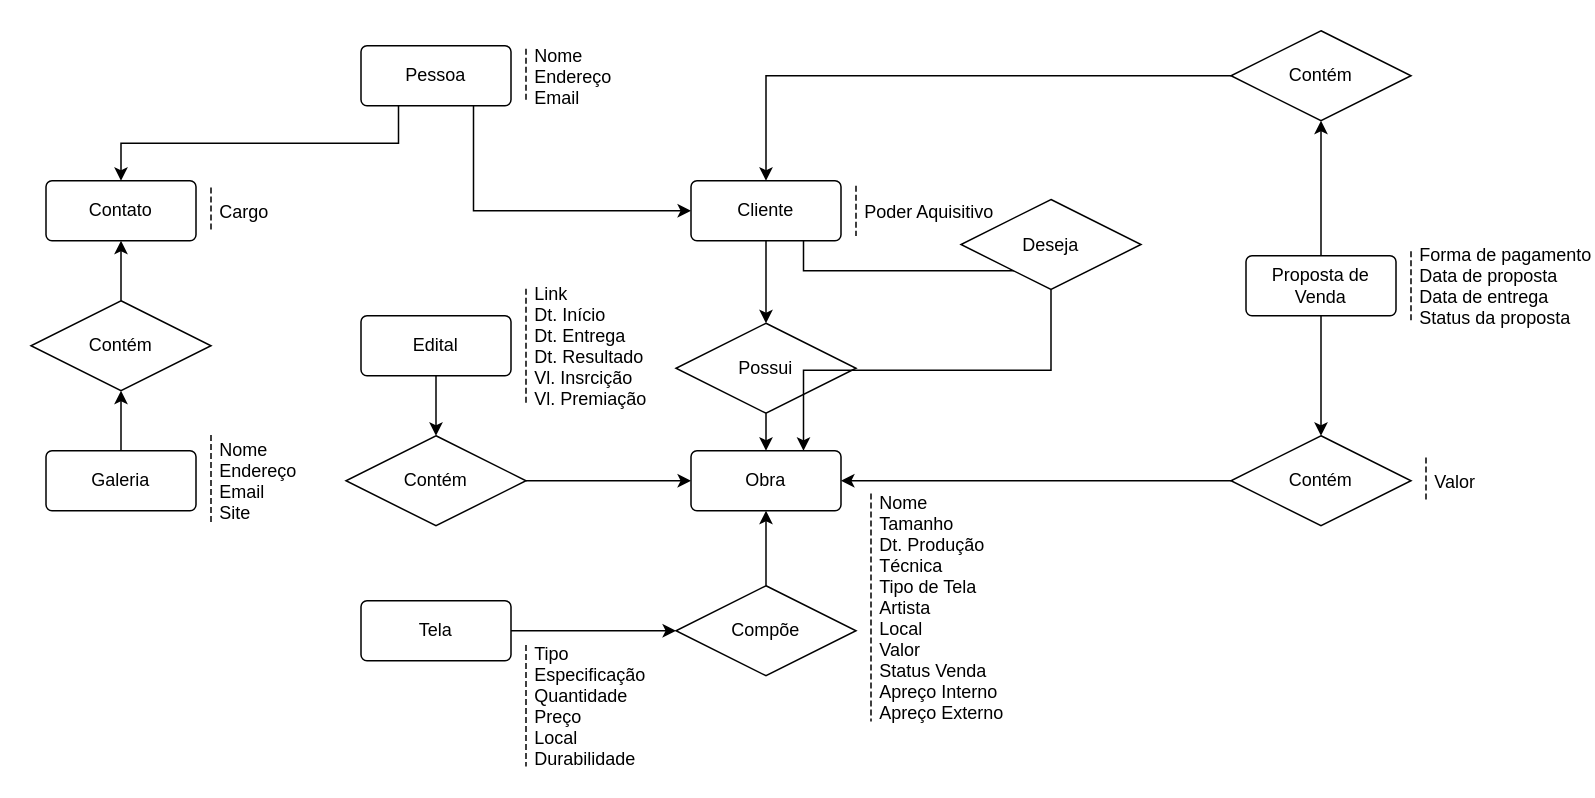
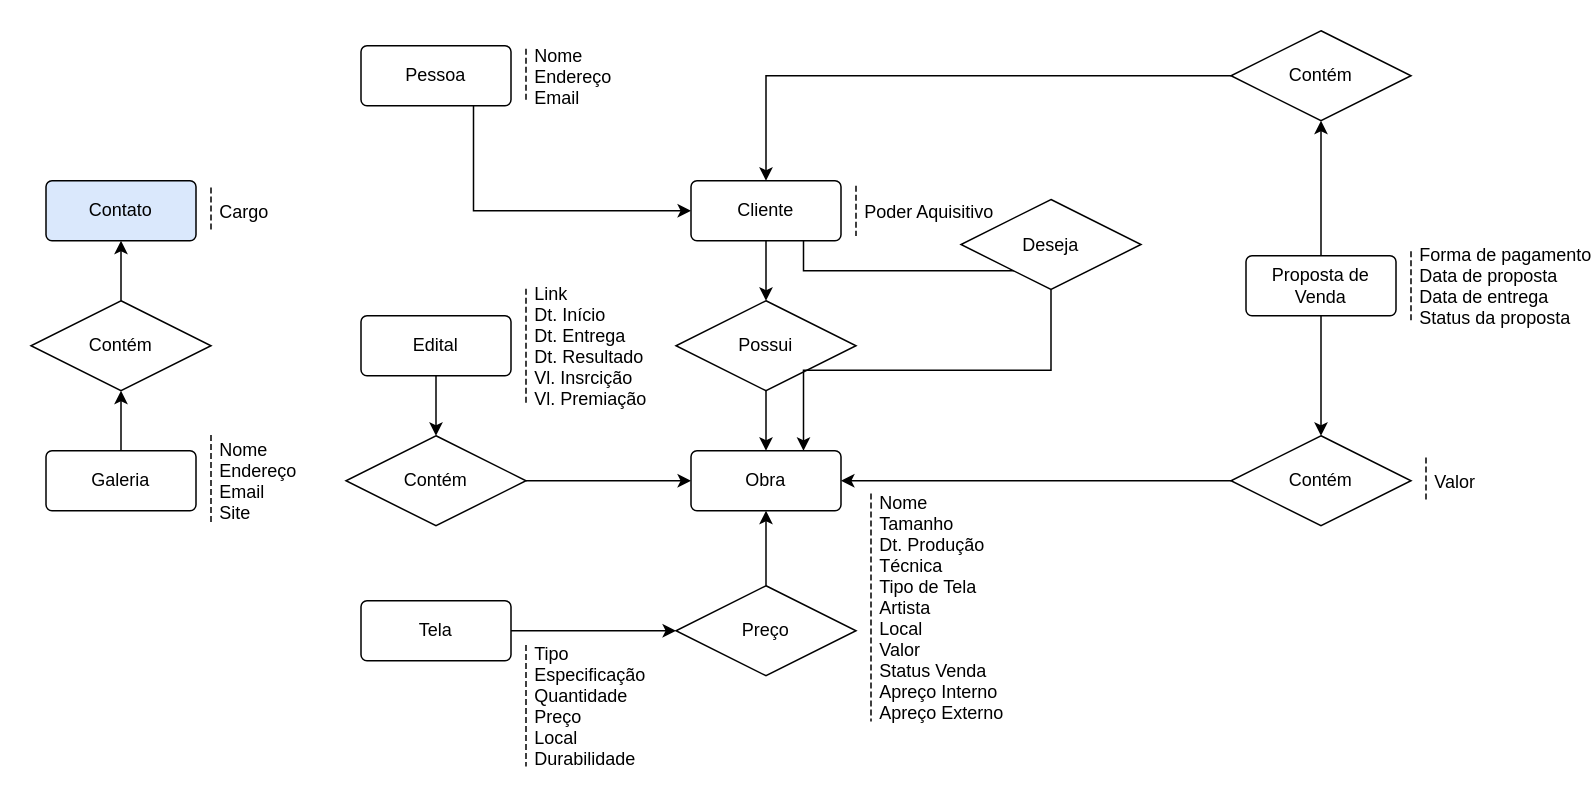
edge "Pessoa" -> "Contato": removed
node "Contato": fillcolor #ffffff -> #dae8fc
node "Possui": moved (766, 368) -> (766, 346)
node "Compõe": label "Compõe" -> "Preço"
